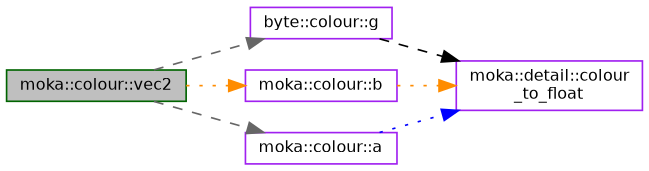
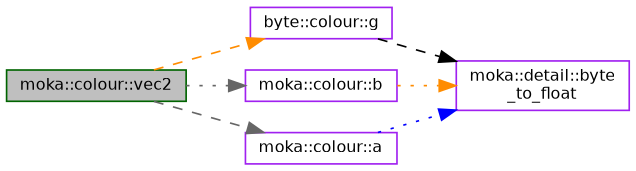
edge "moka::colour::vec2" -> "byte::colour::g": color gray40 -> darkorange
edge "moka::colour::vec2" -> "moka::colour::b": color darkorange -> gray40
node "moka::detail::colour _to_float": label "moka::detail::colour _to_float" -> "moka::detail::byte _to_float"
